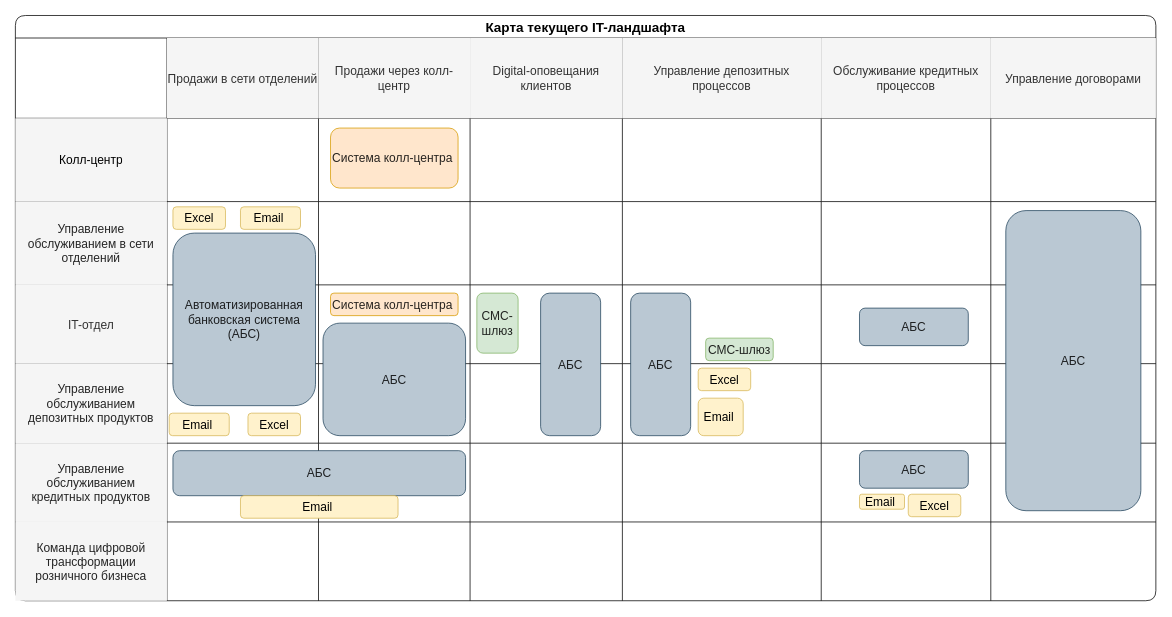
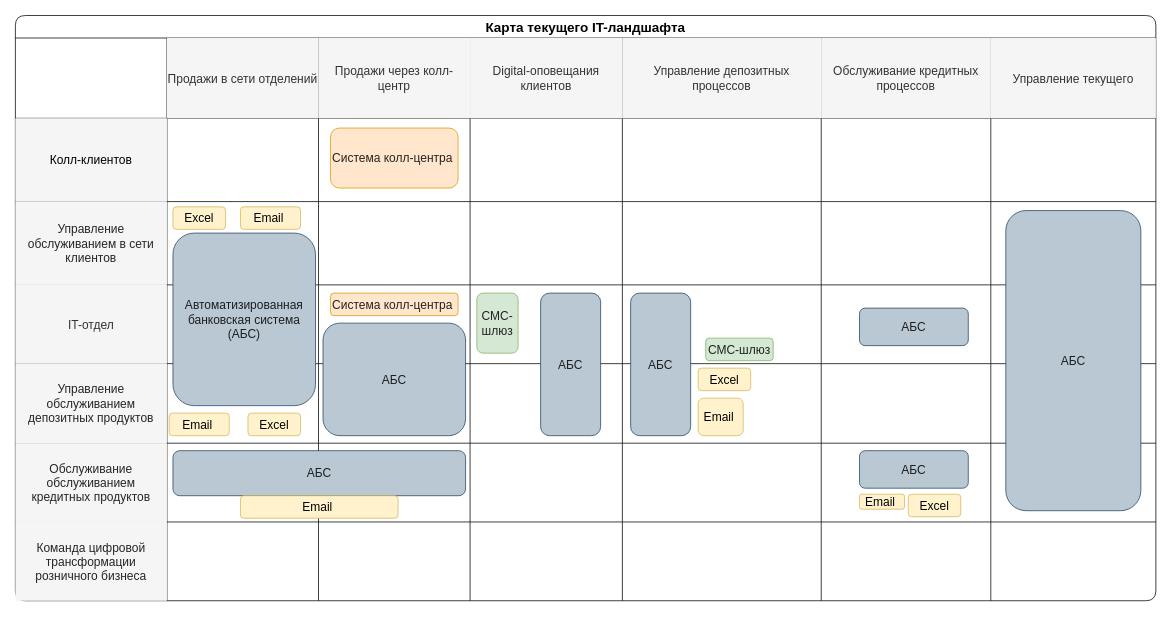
node "Управление договорами": label "Управление договорами" -> "Управление текущего"
node "Колл-центр": label "Колл-центр" -> "Колл-клиентов"
node "Управление обслуживанием в сети отделений": label "Управление обслуживанием в сети отделений" -> "Управление обслуживанием в сети клиентов"
node "Управление обслуживанием кредитных продуктов": label "Управление обслуживанием кредитных продуктов" -> "Обслуживание обслуживанием кредитных продуктов"
